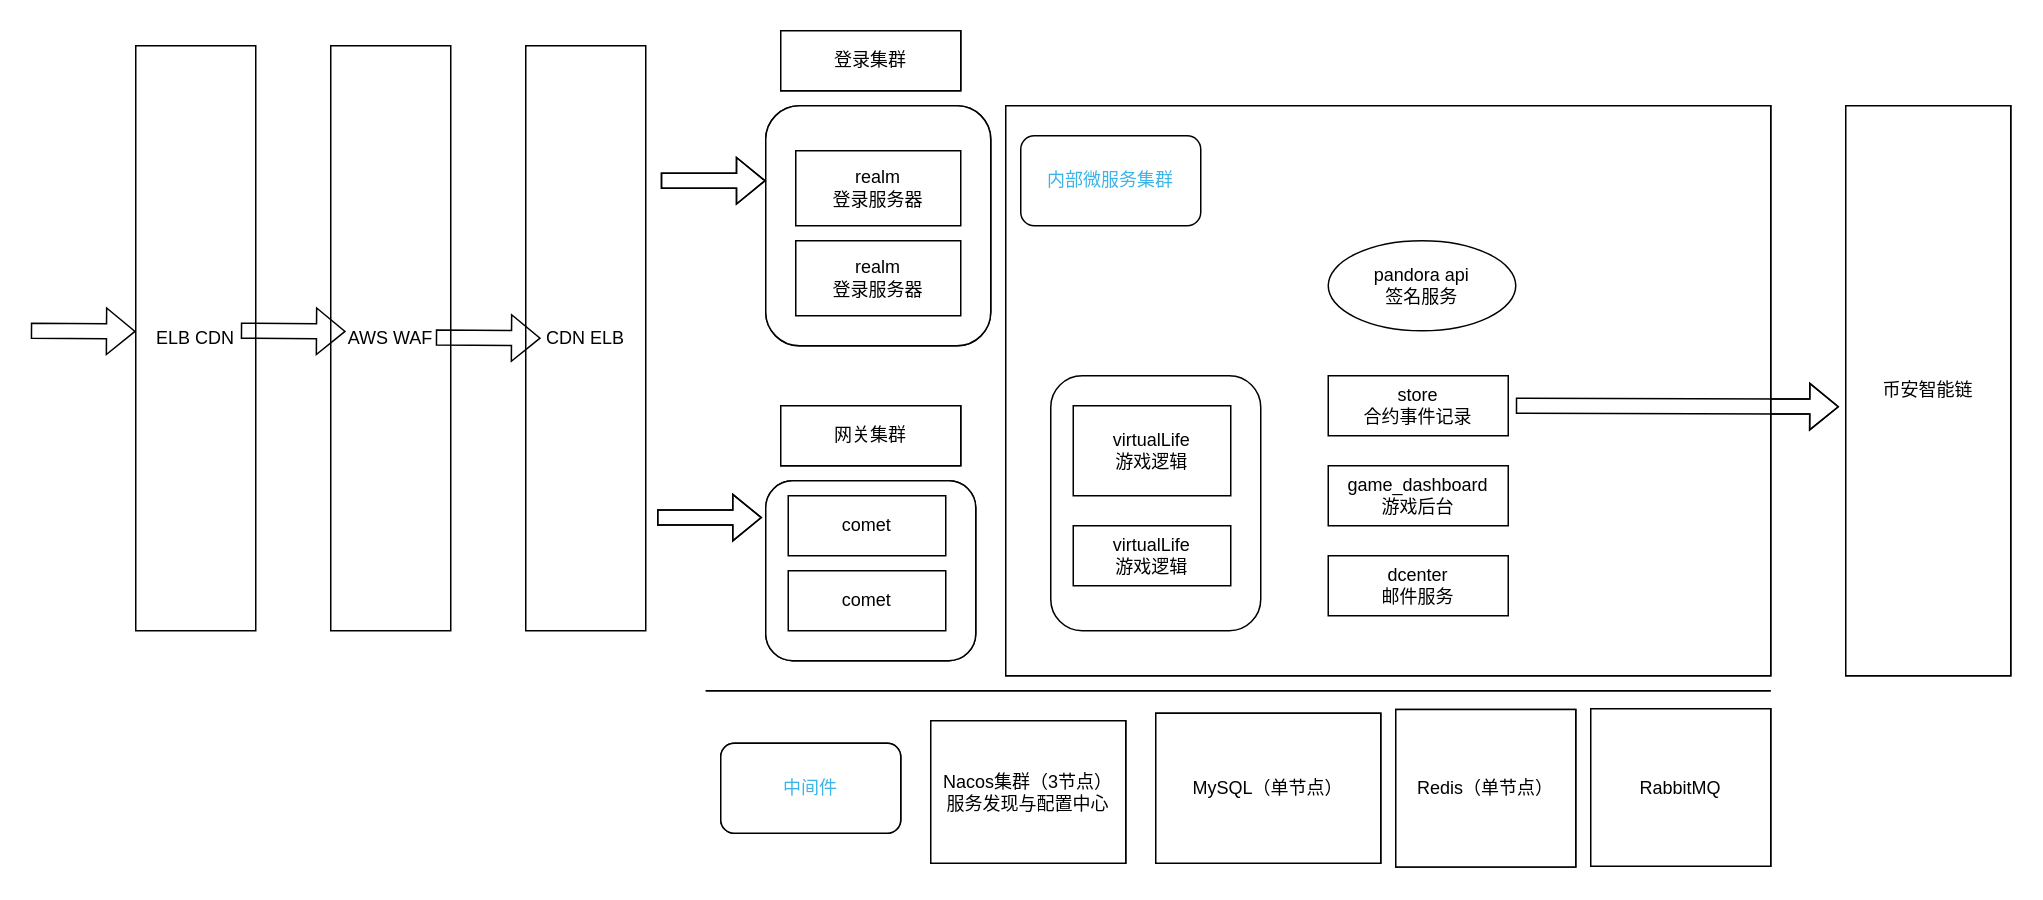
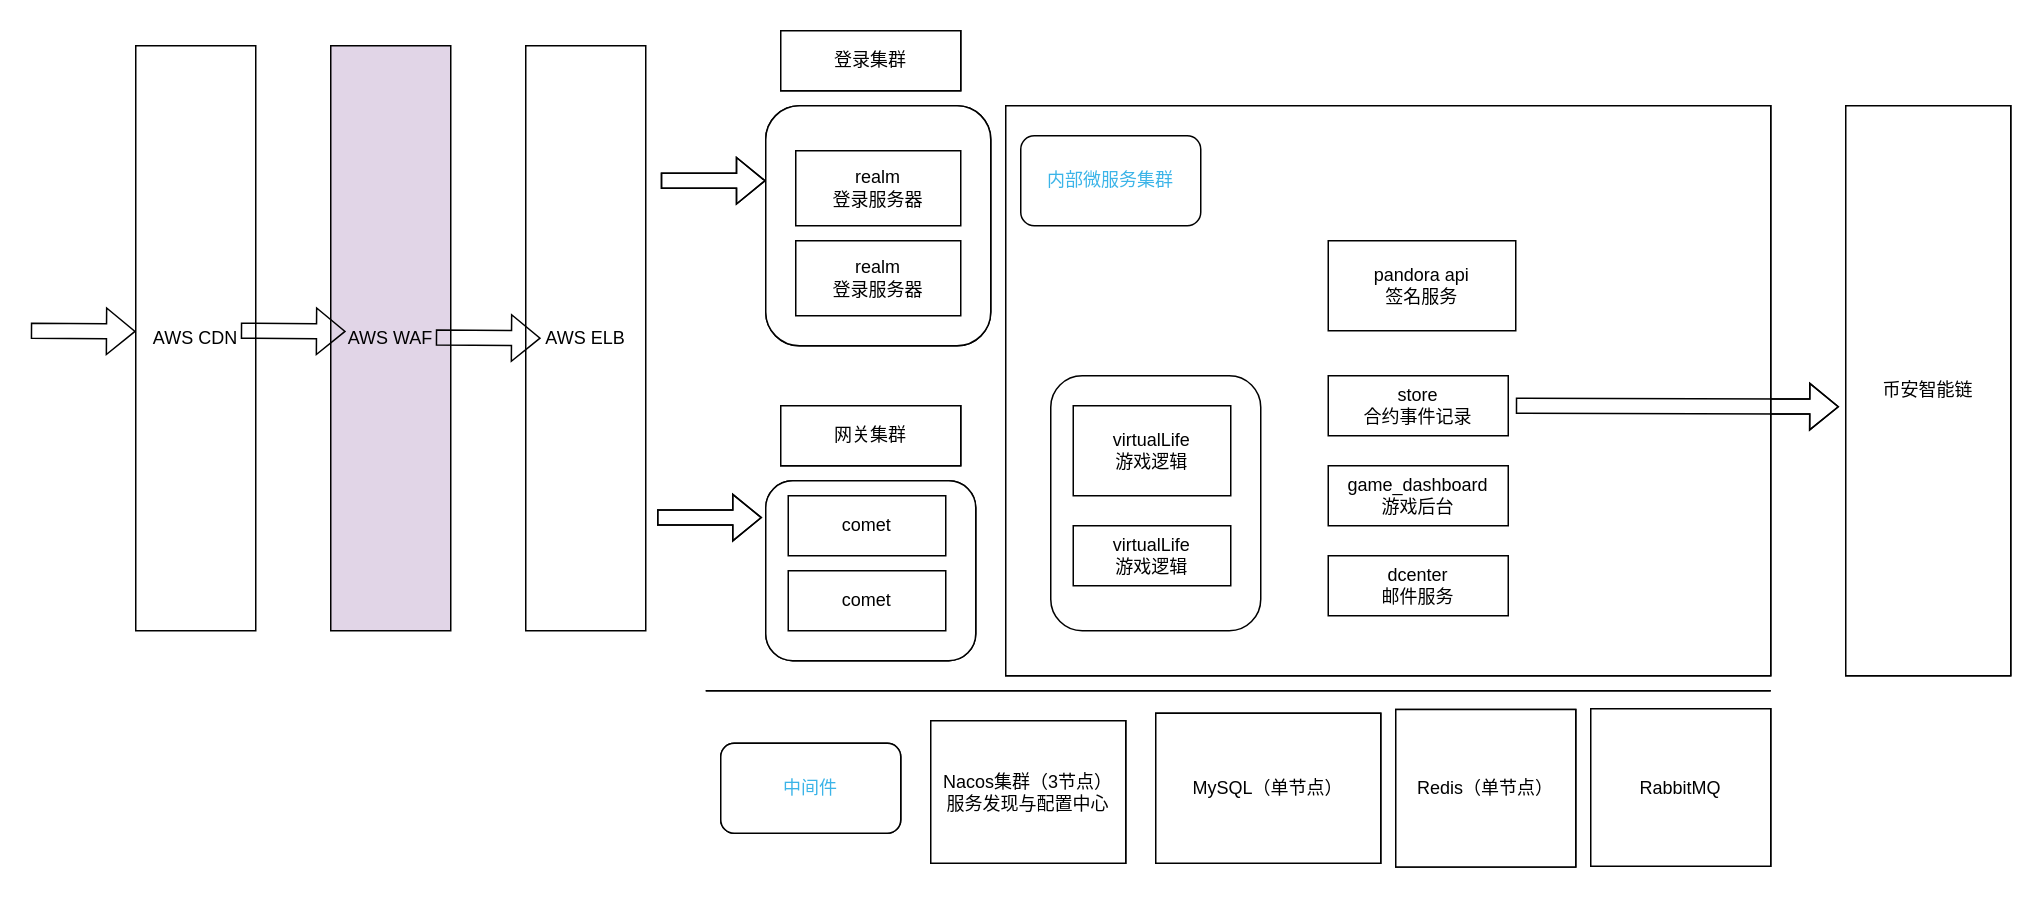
node "pandora api 签名服务": shape ellipse -> rectangle
node "ELB CDN": label "ELB CDN" -> "AWS CDN"
node "AWS WAF": fillcolor #ffffff -> #e1d5e7
node "CDN ELB": label "CDN ELB" -> "AWS ELB"
